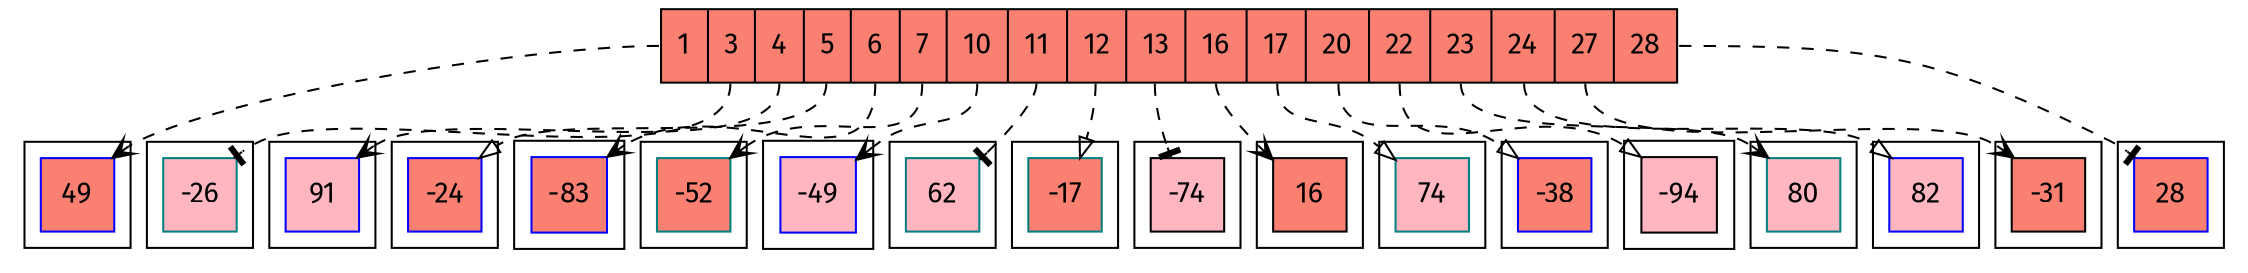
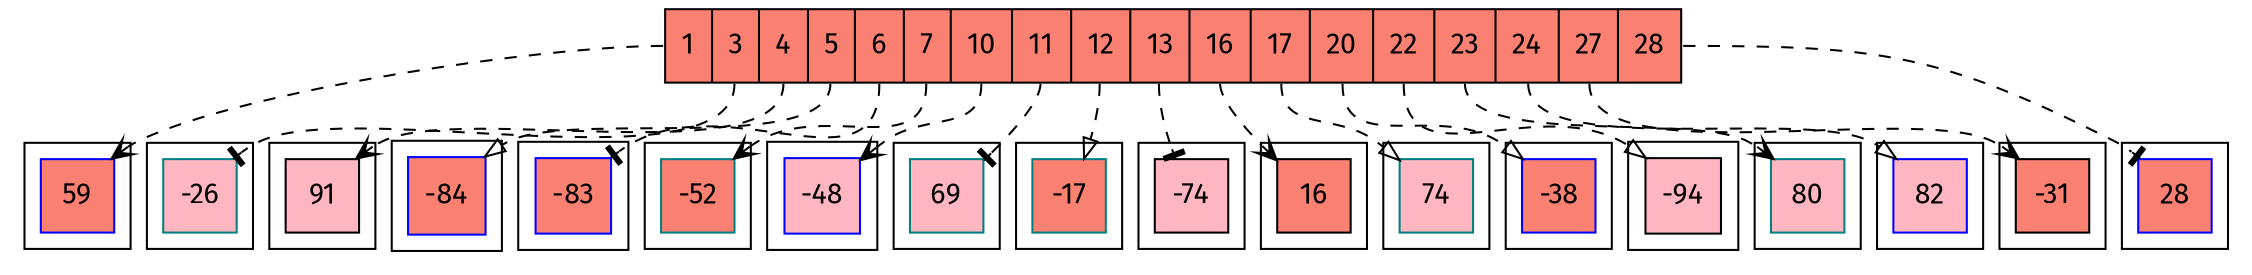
edge "1" -> "-83": arrowhead vee -> tee
node "49": label "49" -> "59"
node "91": color blue -> black
node "-24": label "-24" -> "-84"
node "-49": label "-49" -> "-48"
node "62": label "62" -> "69"
